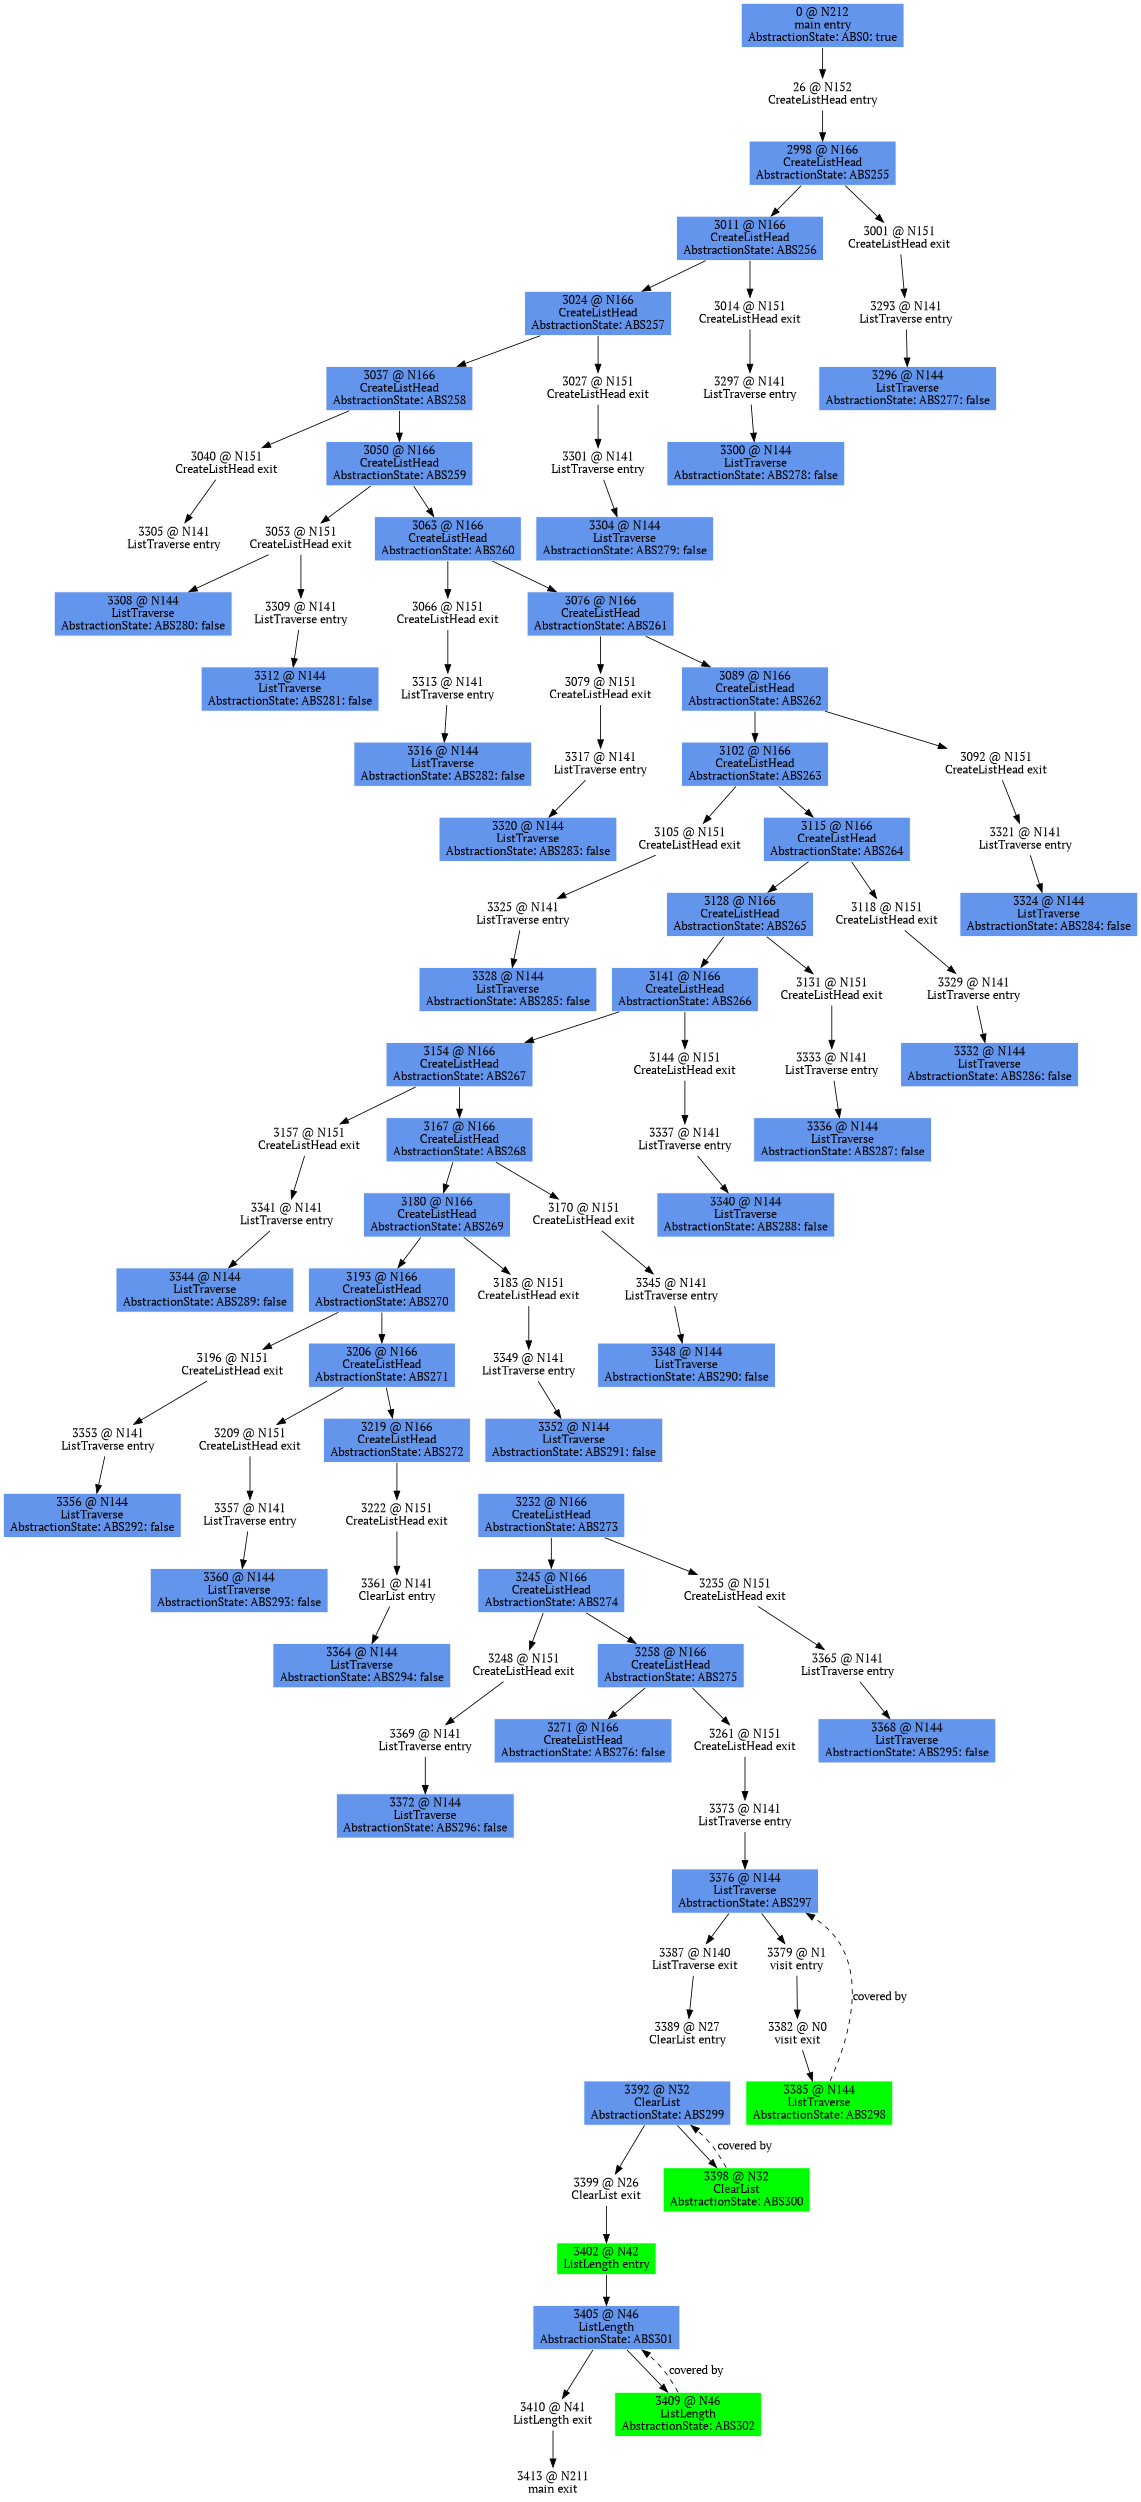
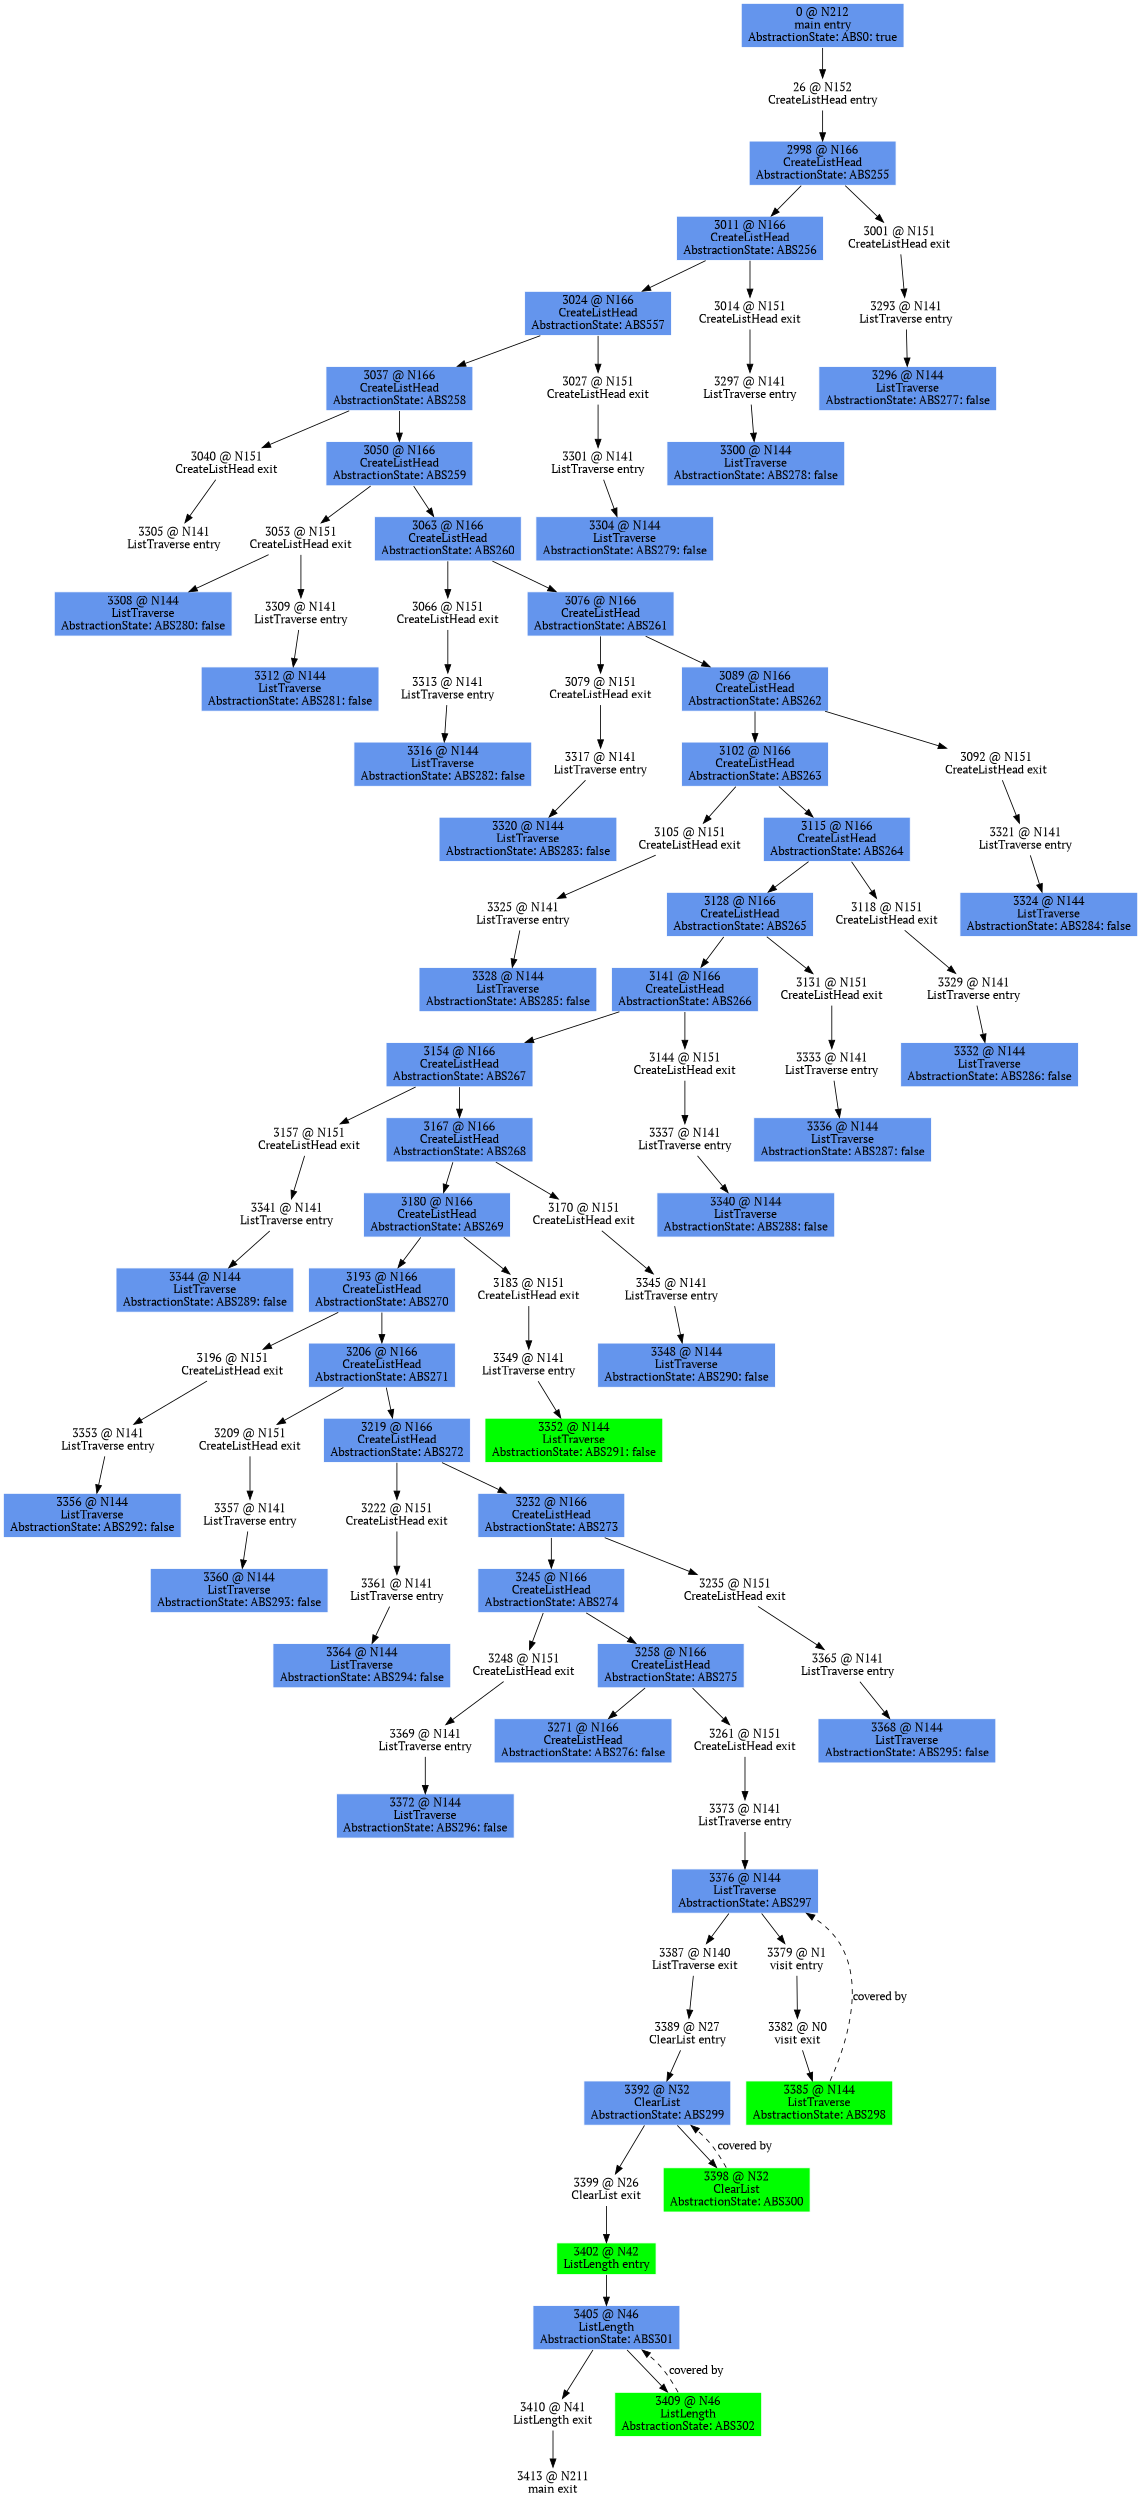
node "3024 @ N166 CreateListHead AbstractionState: ABS257": label "3024 @ N166 CreateListHead AbstractionState: ABS257" -> "3024 @ N166 CreateListHead AbstractionState: ABS557"
node "3352 @ N144 ListTraverse AbstractionState: ABS291: false": fillcolor cornflowerblue -> green
edge "3219 @ N166 CreateListHead AbstractionState: ABS272" -> "3232 @ N166 CreateListHead AbstractionState: ABS273": added
node "3361 @ N141 ClearList entry": label "3361 @ N141 ClearList entry" -> "3361 @ N141 ListTraverse entry"
edge "3389 @ N27 ClearList entry" -> "3392 @ N32 ClearList AbstractionState: ABS299": added
